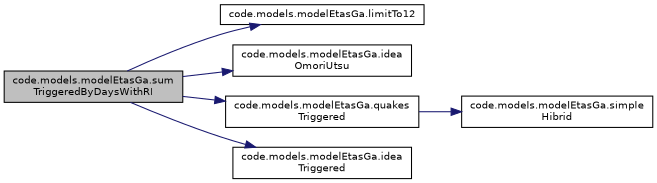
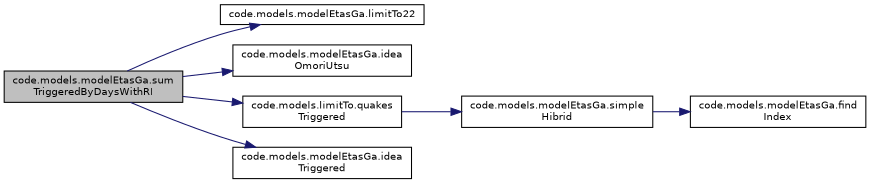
node "code.models.modelEtasGa.limitTo12": label "code.models.modelEtasGa.limitTo12" -> "code.models.modelEtasGa.limitTo22"
node "code.models.modelEtasGa.quakes Triggered": label "code.models.modelEtasGa.quakes Triggered" -> "code.models.limitTo.quakes Triggered"
node "code.models.modelEtasGa.find Index": added
